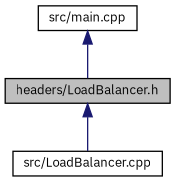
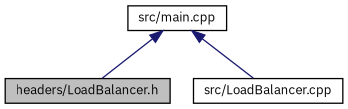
edge "src/LoadBalancer.cpp" -> "headers/LoadBalancer.h": now "src/LoadBalancer.cpp" -> "src/main.cpp"
